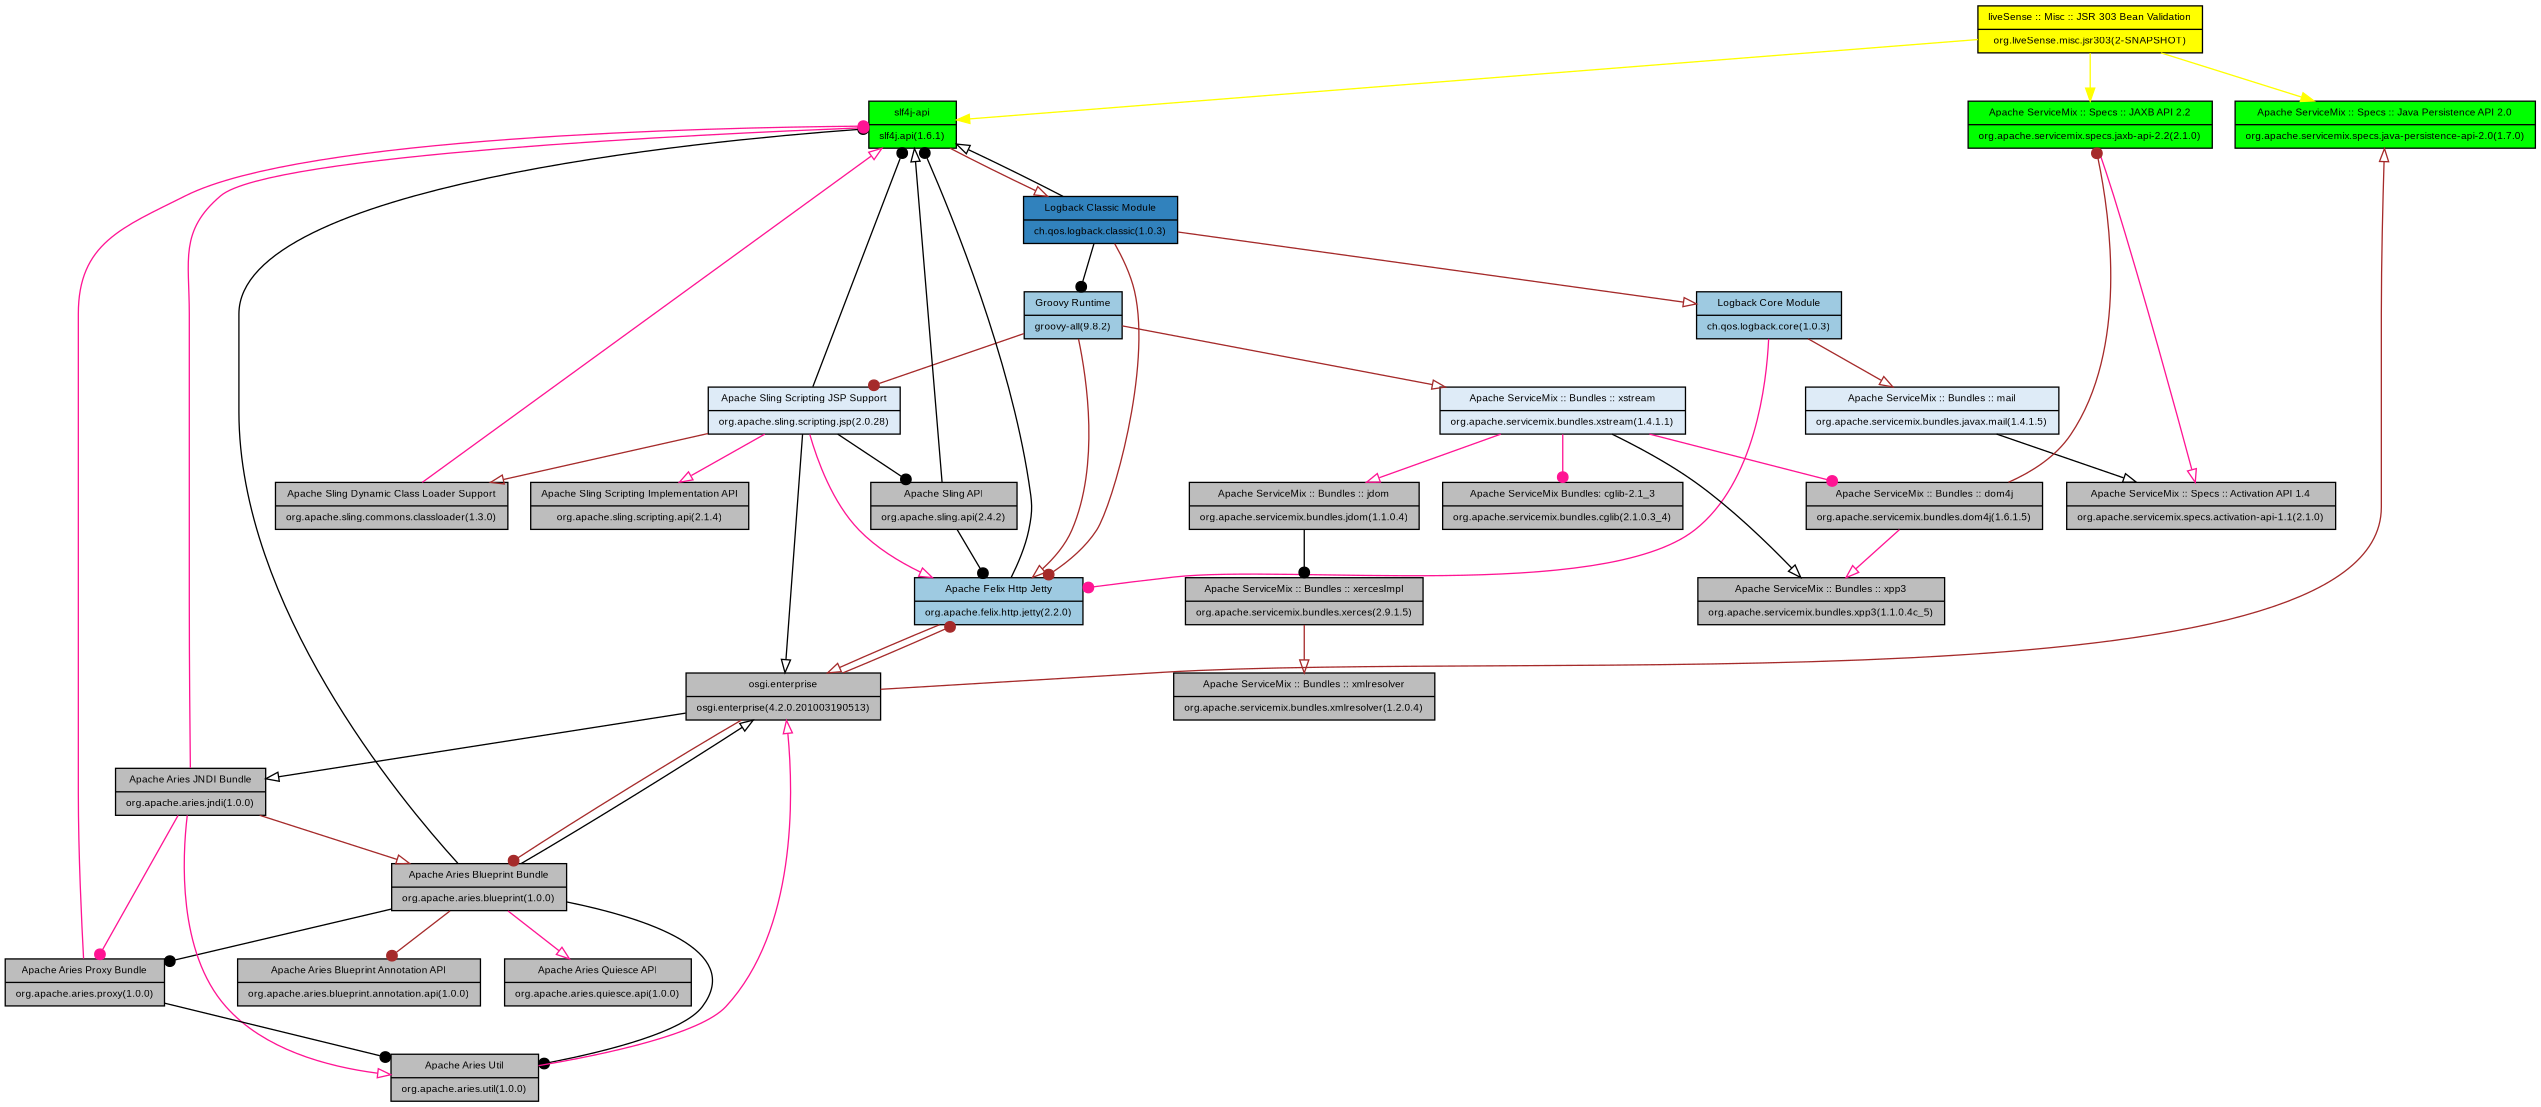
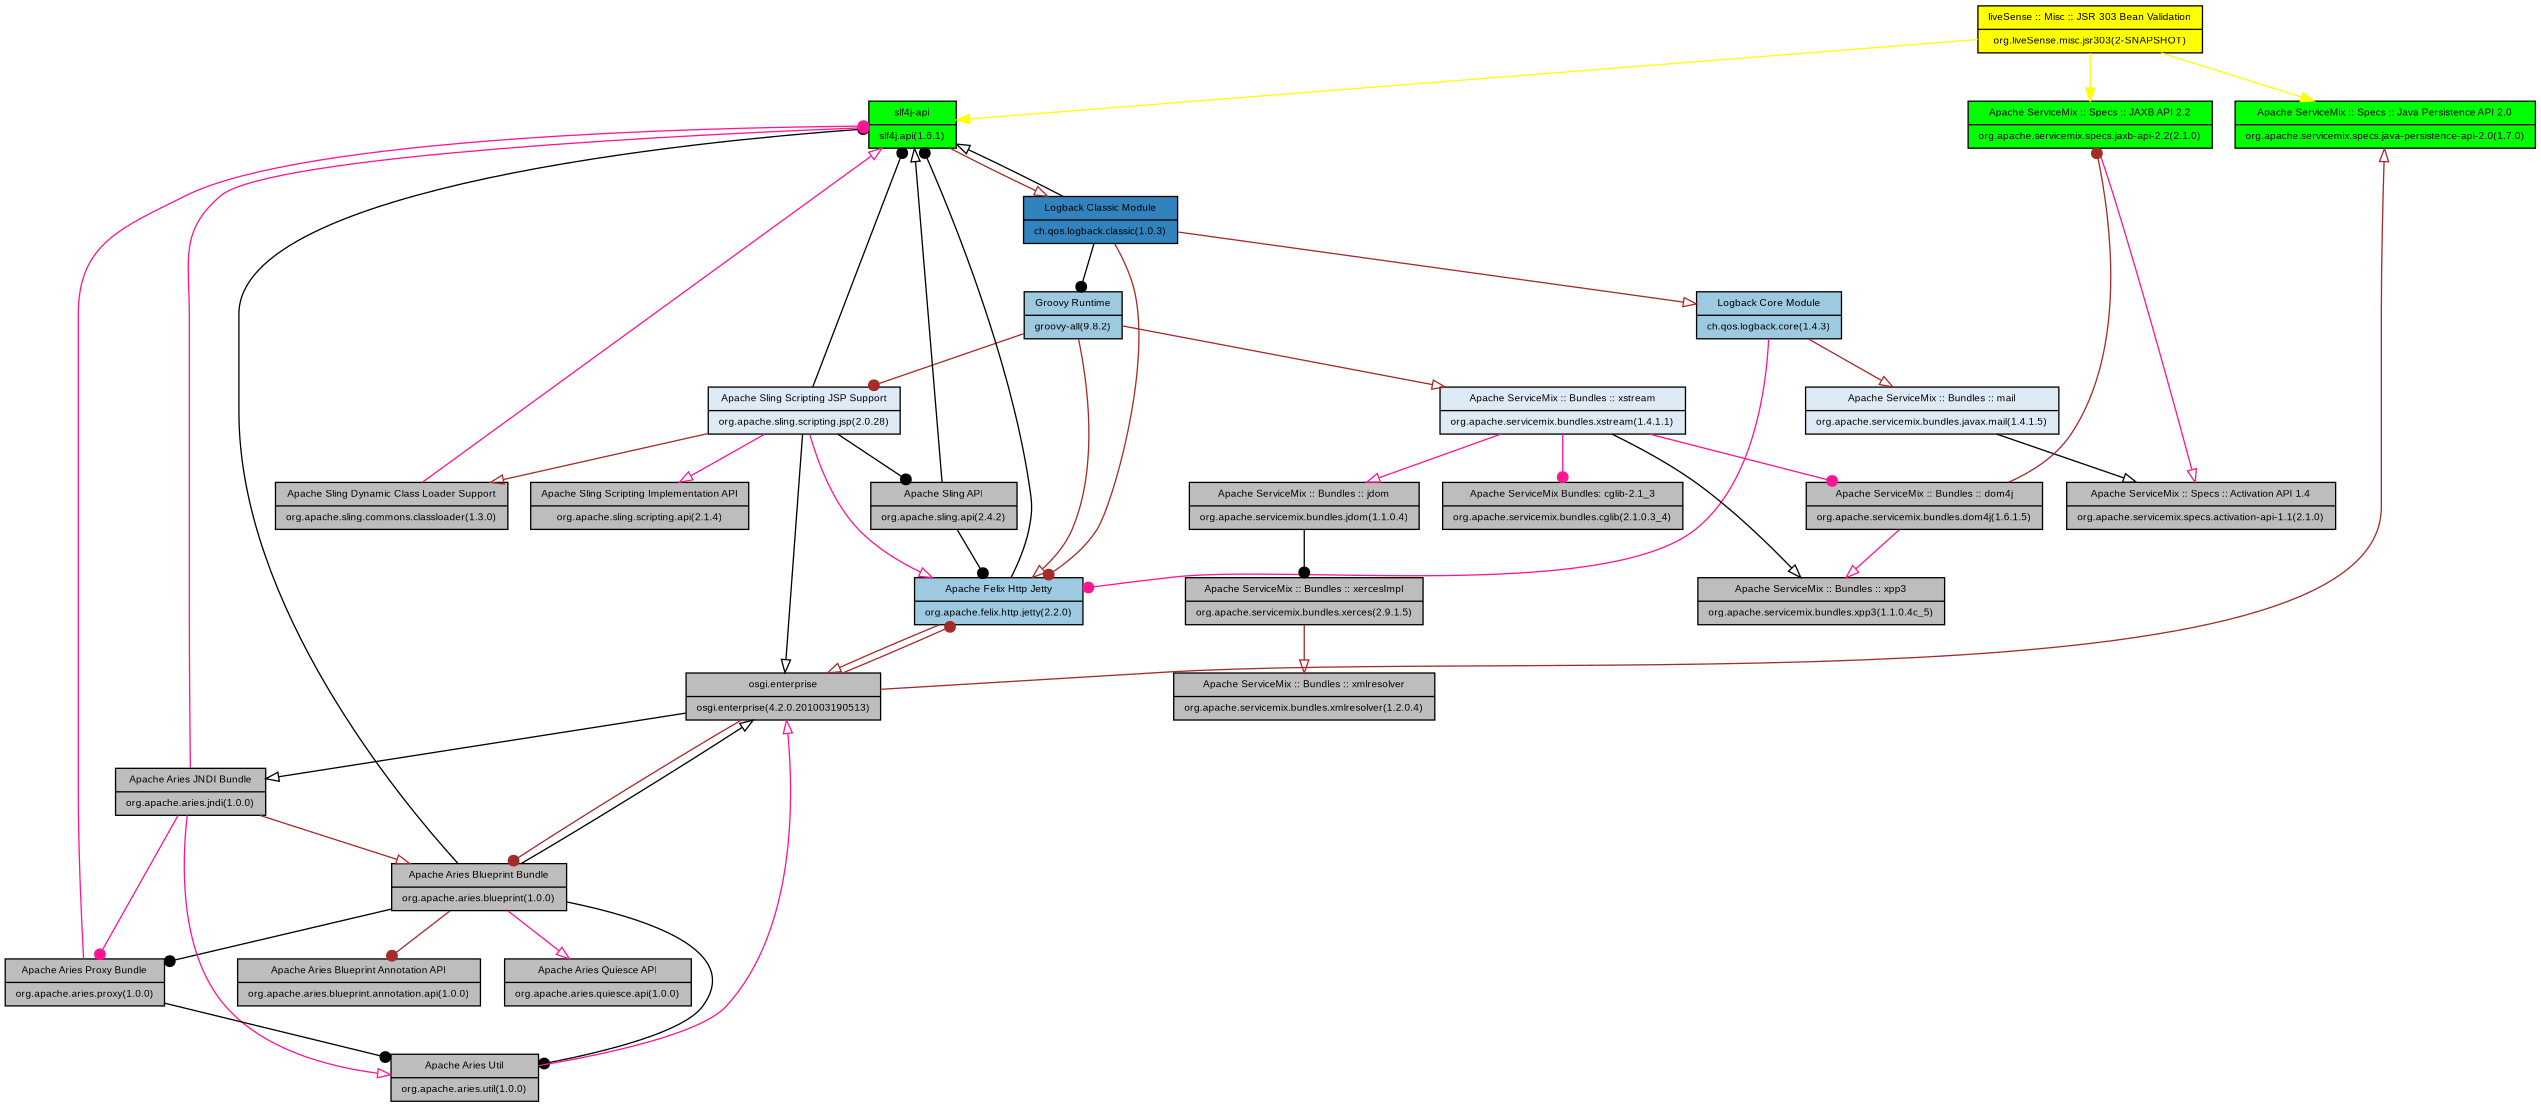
node "Logback Core Module": text "ch.qos.logback.core(1.0.3)" -> "ch.qos.logback.core(1.4.3)"
